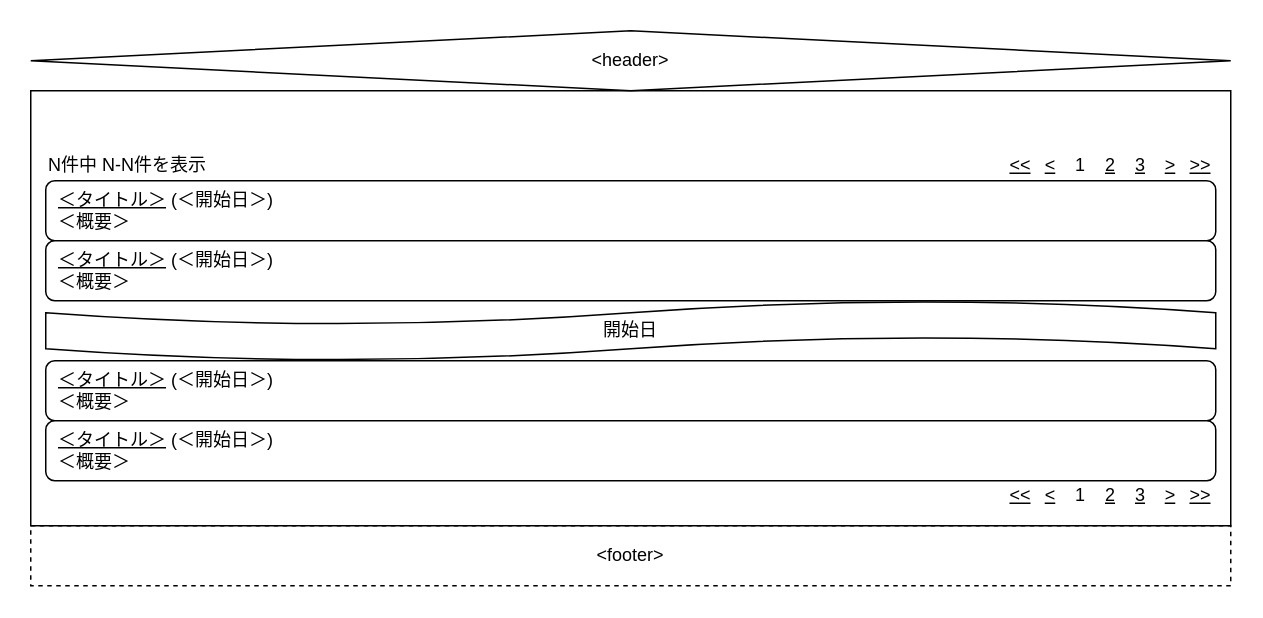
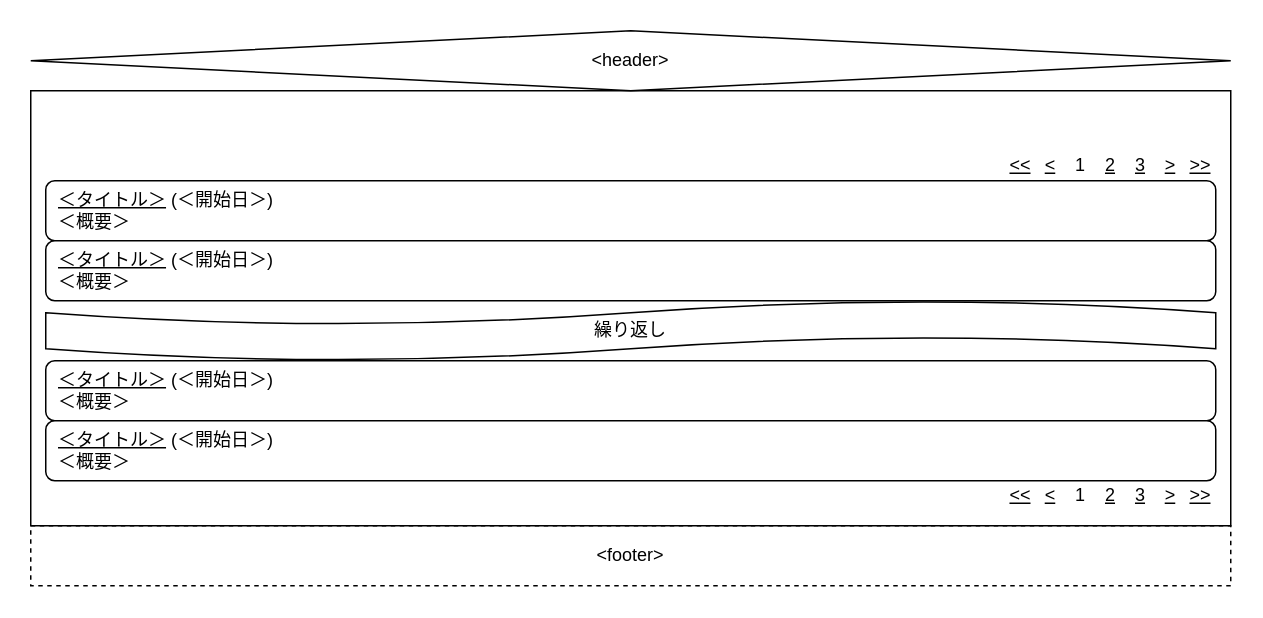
node "N件中 N-N件を表示": removed
node "開始日": label "開始日" -> "繰り返し"
